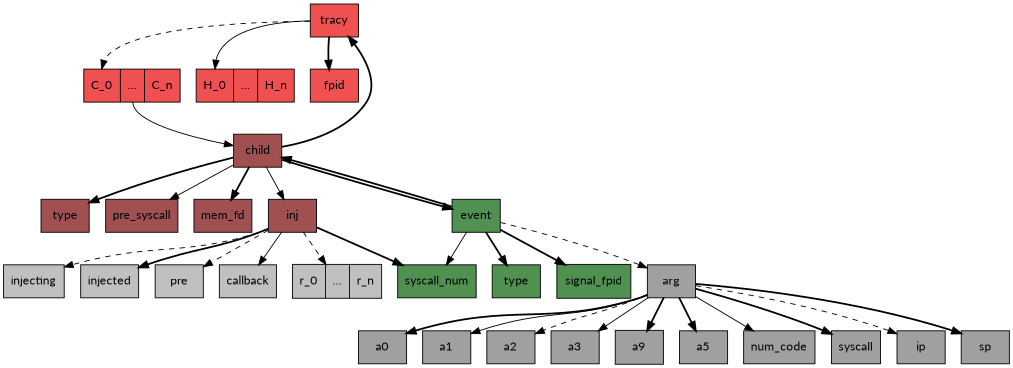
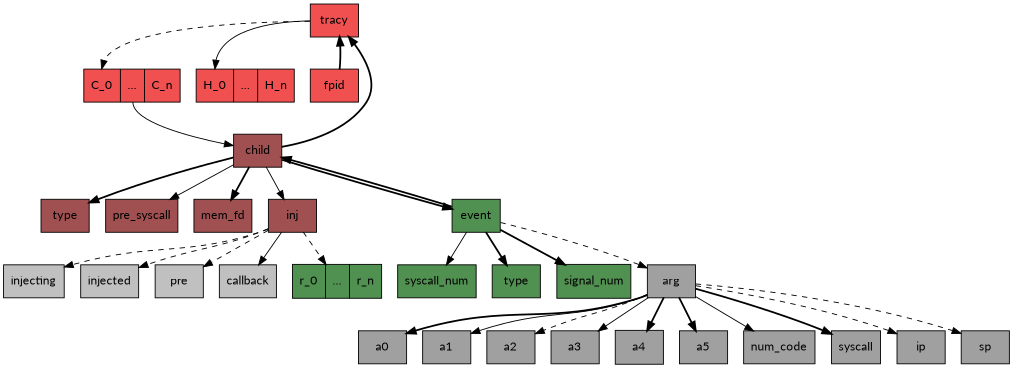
edge "tracy" -> "fpid": reversed
edge "inj" -> "syscall_num": removed
edge "inj" -> "injected": style bold -> dashed
node "r_0": fillcolor #c0c0c0 -> #509050
node "signal_fpid": label "signal_fpid" -> "signal_num"
edge "arg" -> "sp": style bold -> dashed
node "a9": label "a9" -> "a4"
